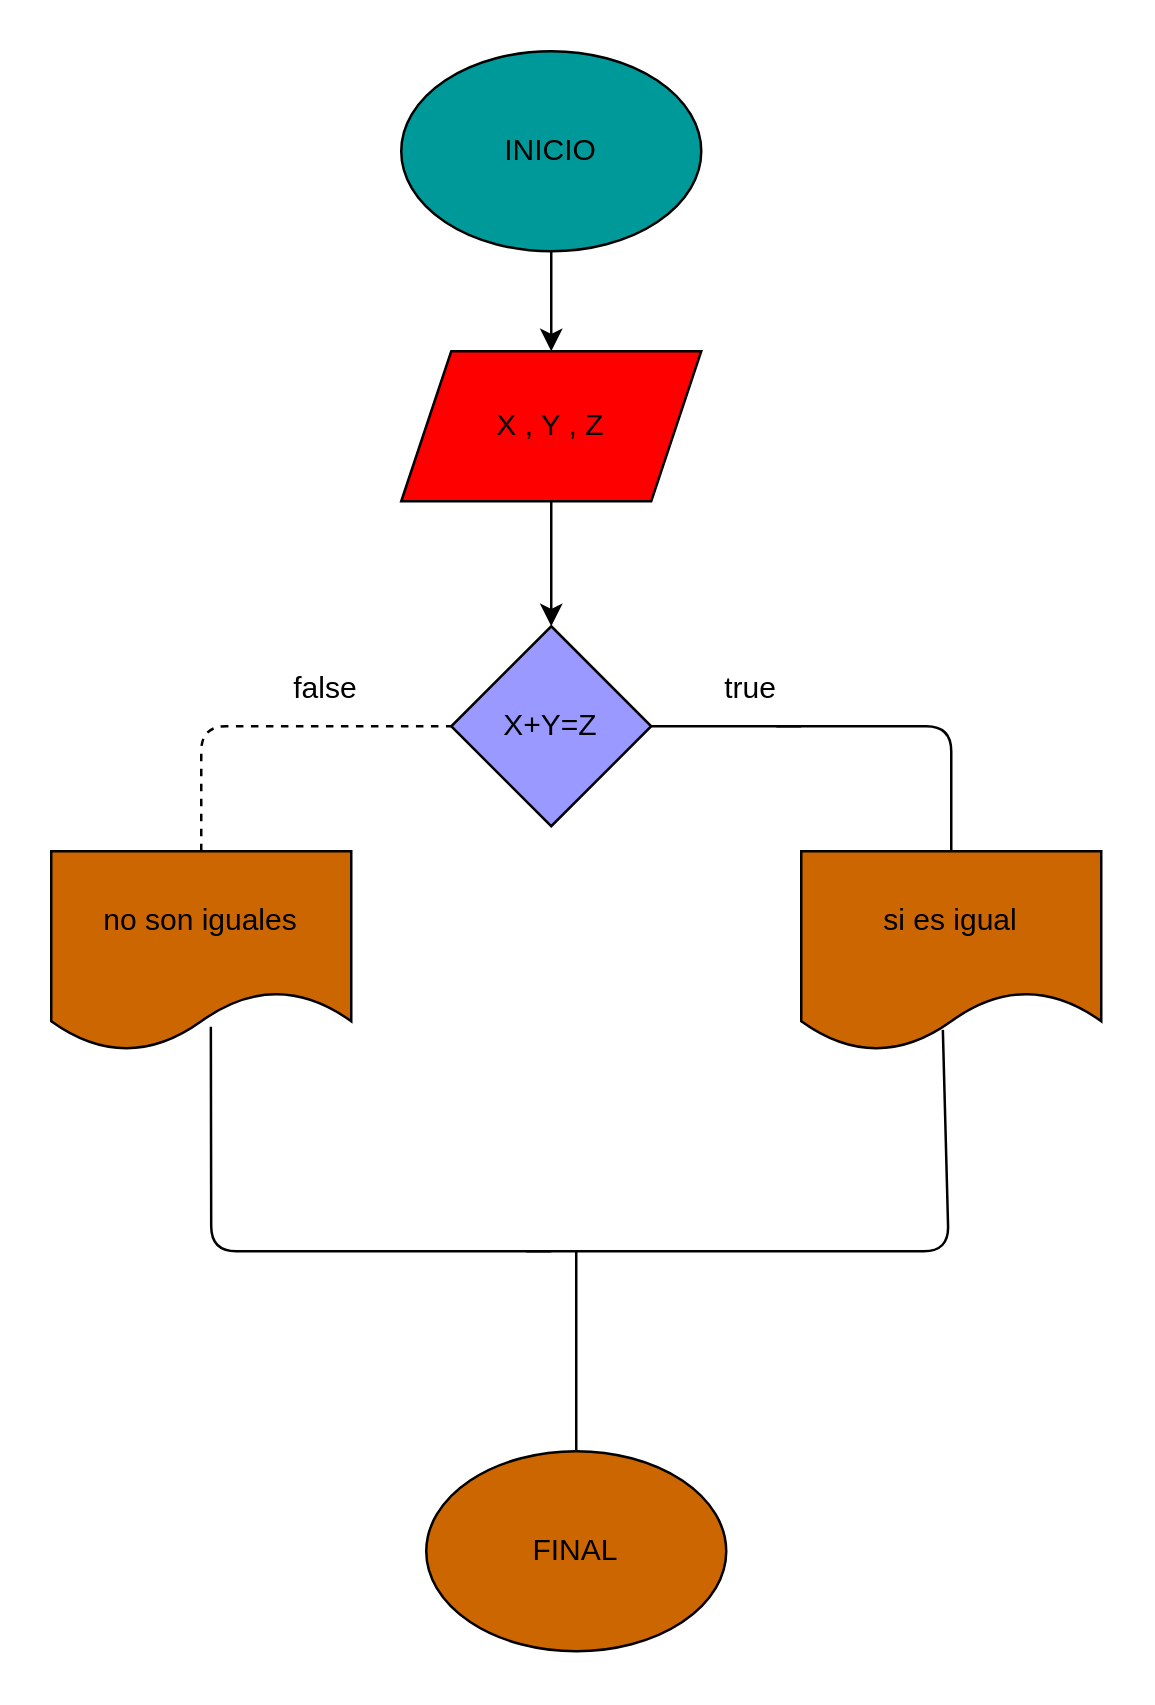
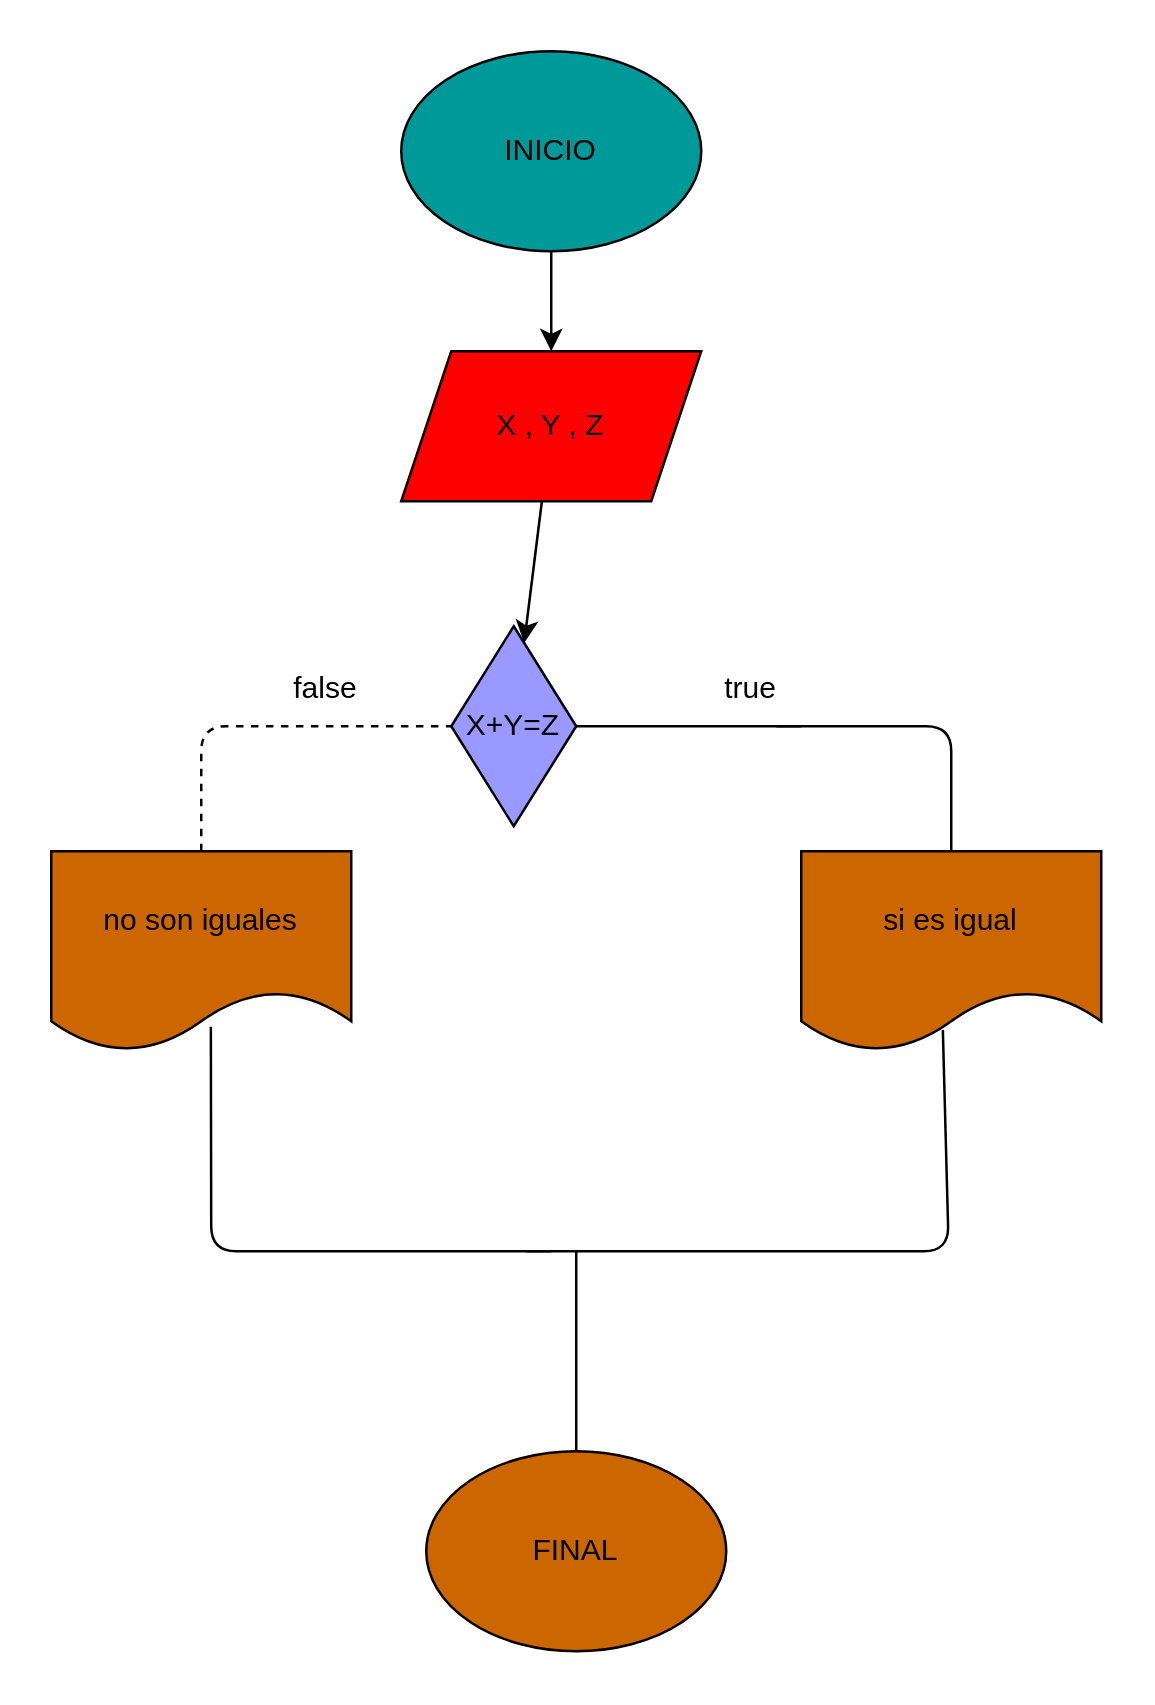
node "X+Y=Z": size 200x200 -> 125x200
